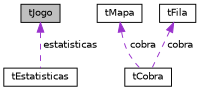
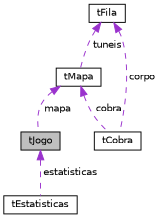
edge "tCobra" -> "tFila": label " cobra" -> " corpo"
edge "tMapa" -> "tFila": added, label "tuneis"
edge "tJogo" -> "tMapa": added, label "mapa"
